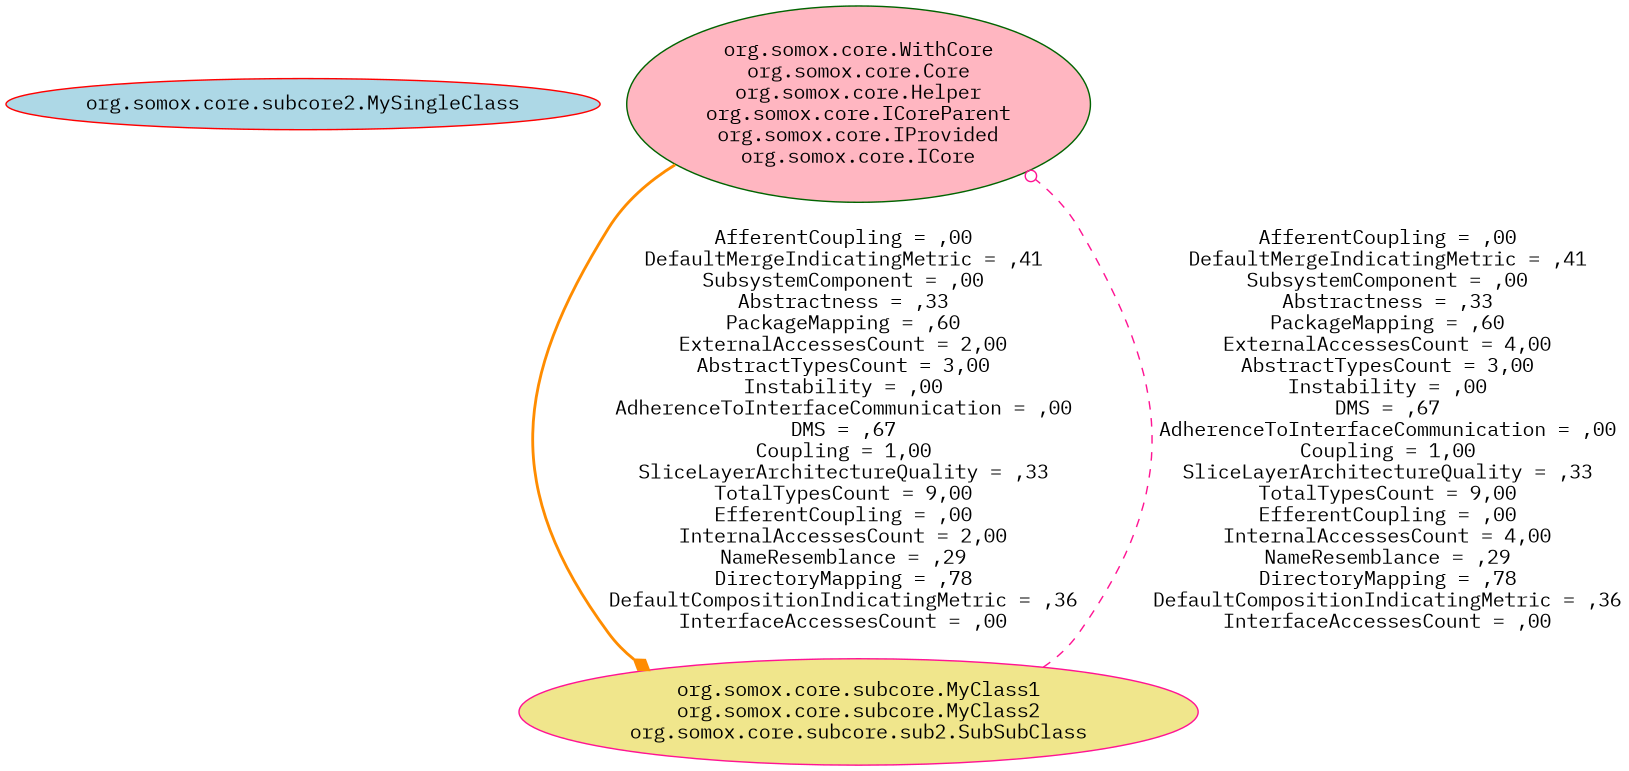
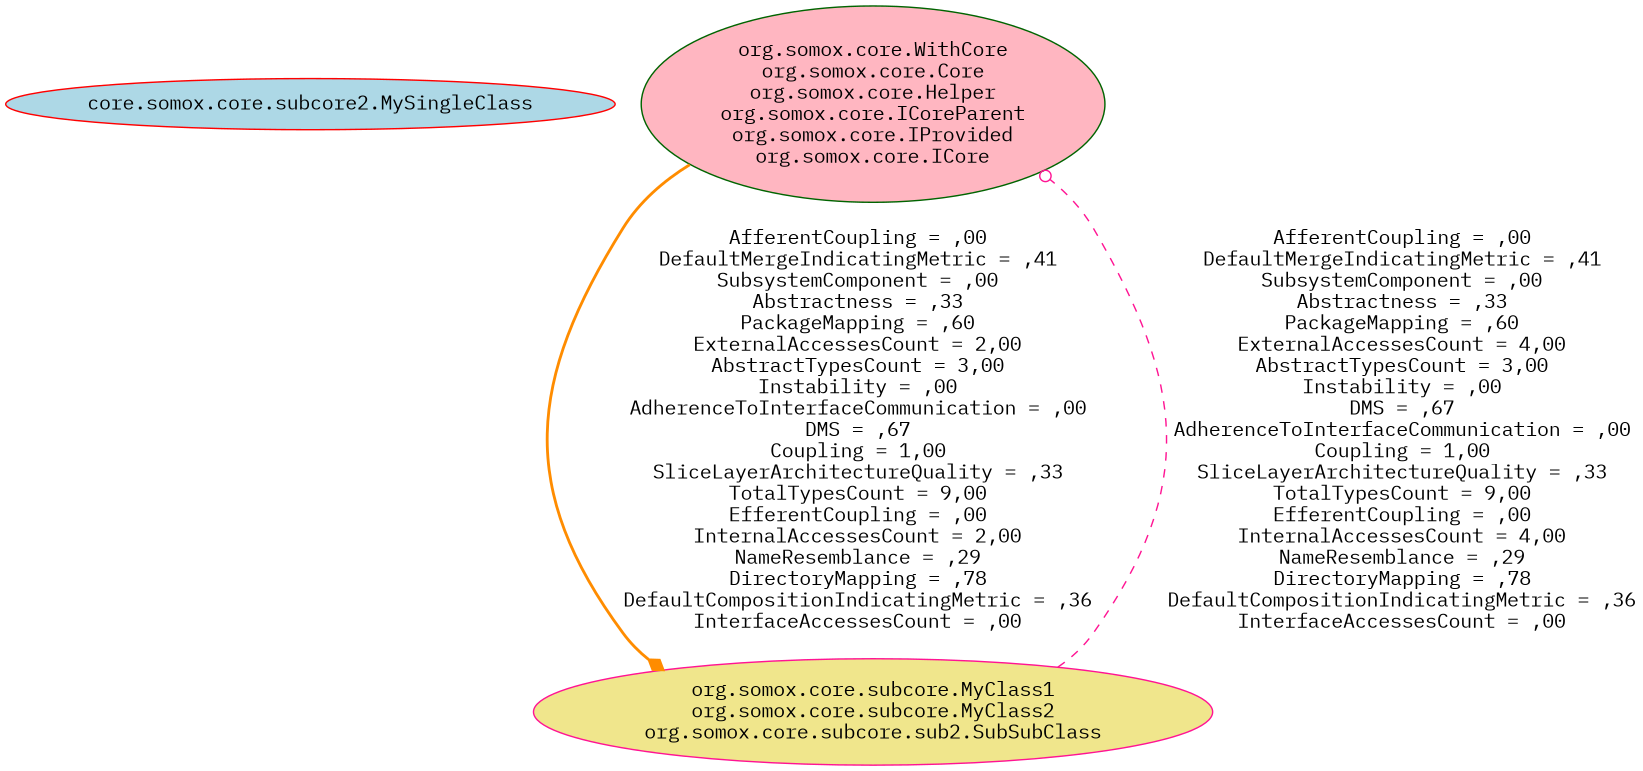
node "org.somox.core.subcore2.MySingleClass": label "org.somox.core.subcore2.MySingleClass" -> "core.somox.core.subcore2.MySingleClass"
